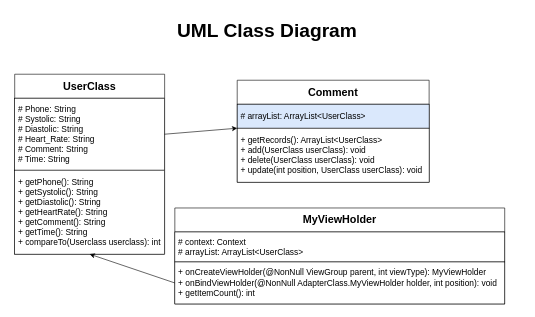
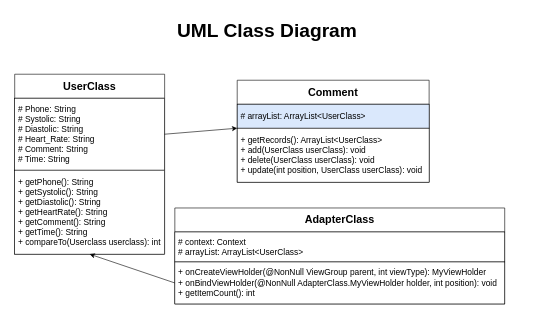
node "MyViewHolder": label "MyViewHolder" -> "AdapterClass"
